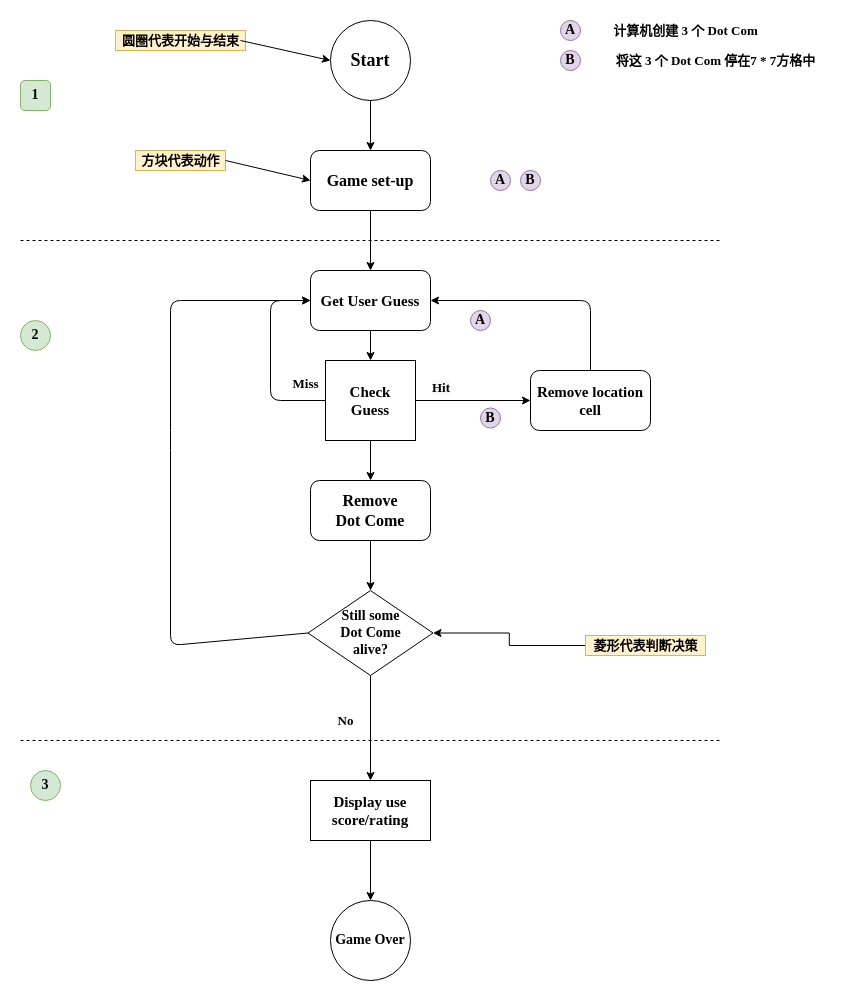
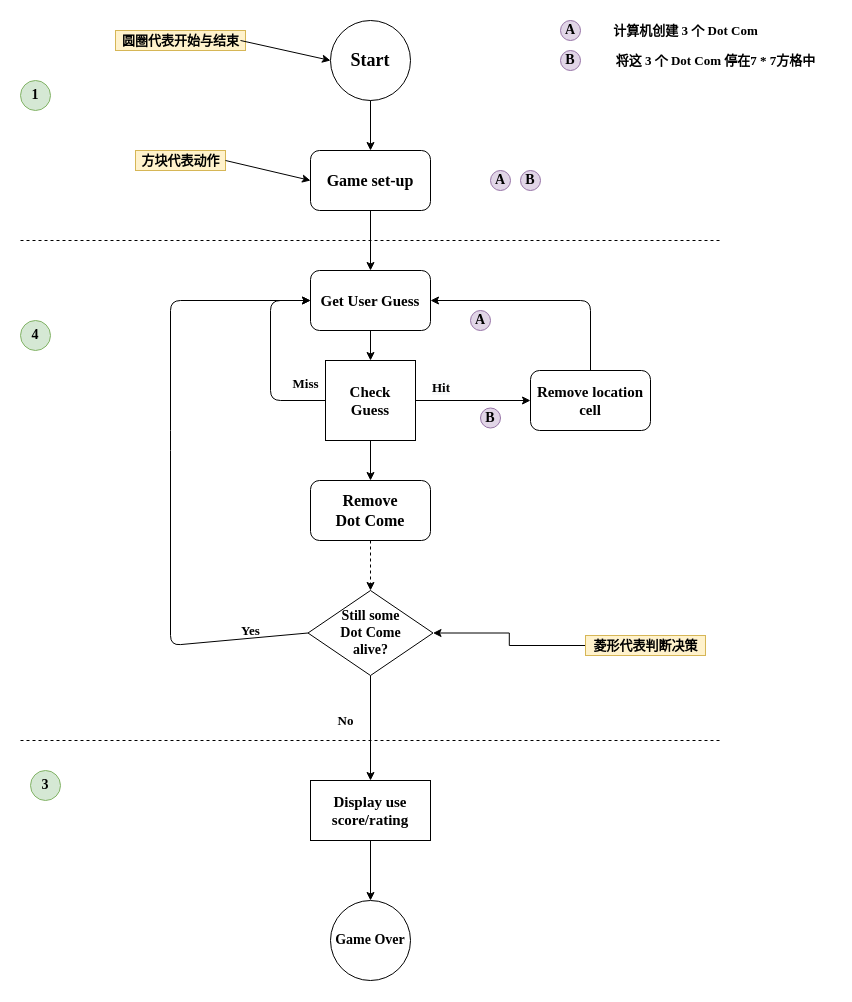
node "1": shape rounded rectangle -> ellipse
node "2": label "2" -> "4"
edge "Remove Dot Come" -> "Still some Dot Come alive?": style solid -> dashed
node "Yes": added
